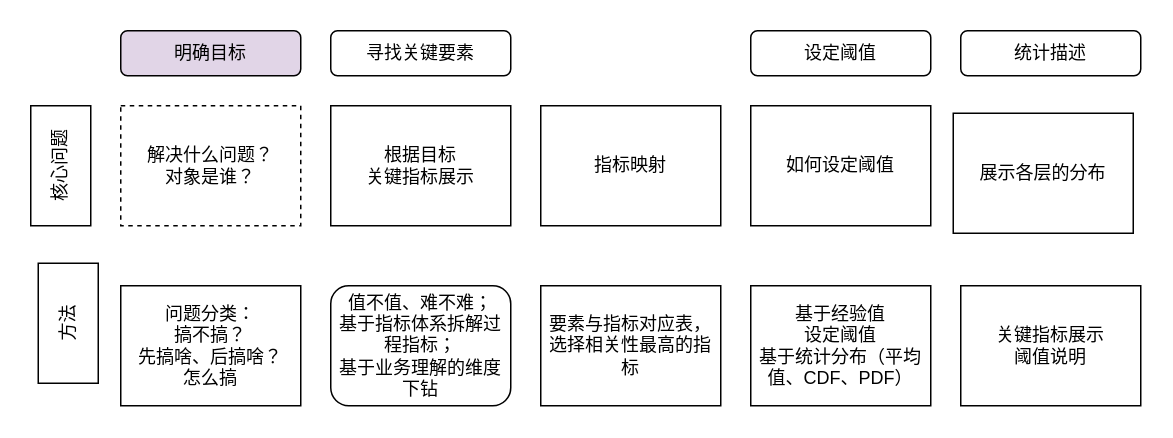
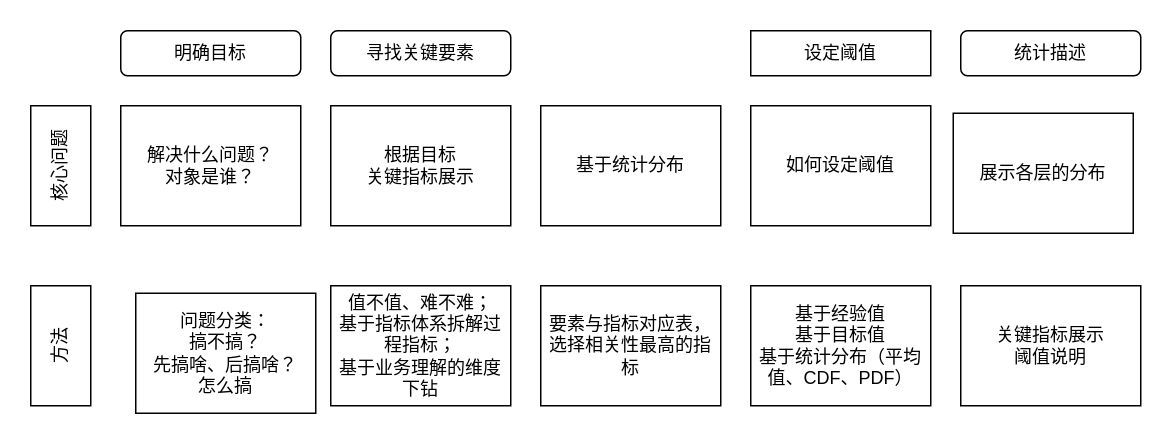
node "明确目标": fillcolor #e1d5e7 -> #ffffff
node "设定阈值": shape rounded rectangle -> rectangle
node "解决什么问题？ 对象是谁？": style dashed -> solid
node "指标映射": label "指标映射" -> "基于统计分布"
node "方法": moved (68, 323) -> (61, 346)
node "问题分类： 搞不搞？ 先搞啥、后搞啥？ 怎么搞": moved (211, 346) -> (226, 353)
node "值不值、难不难； 基于指标体系拆解过程指标； 基于业务理解的维度下钻": shape rounded rectangle -> rectangle
node "基于经验值 设定阈值 基于统计分布（平均值、CDF、PDF）": label "基于经验值 设定阈值 基于统计分布（平均值、CDF、PDF）" -> "基于经验值 基于目标值 基于统计分布（平均值、CDF、PDF）"
